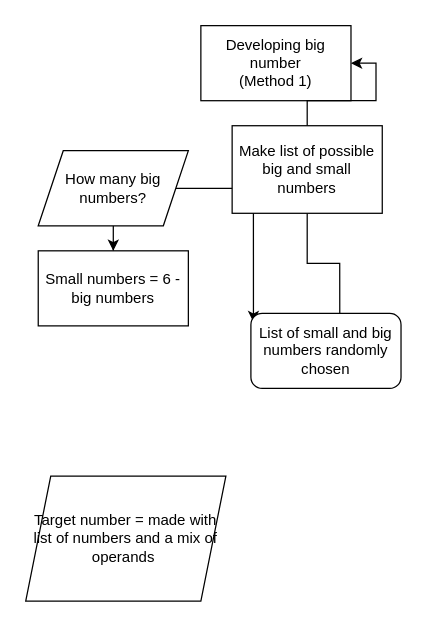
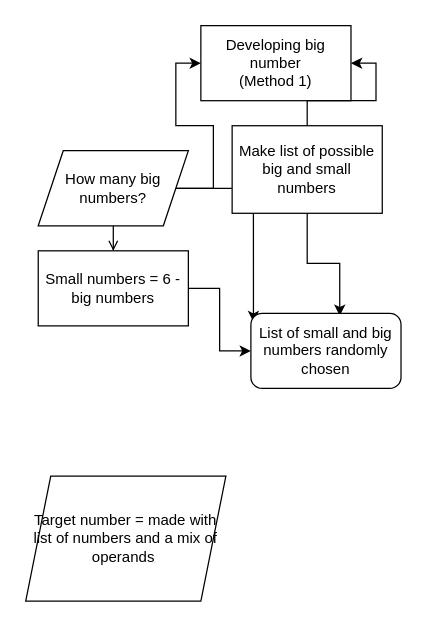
edge "How many big numbers?" -> "Developing big number (Method 1)": added
edge "How many big numbers?" -> "Small numbers = 6 - big numbers": arrowhead classic -> open
edge "Make list of possible big and small numbers" -- "List of small and big numbers randomly chosen": arrowhead none -> classic
edge "Small numbers = 6 - big numbers" -> "List of small and big numbers randomly chosen": added
